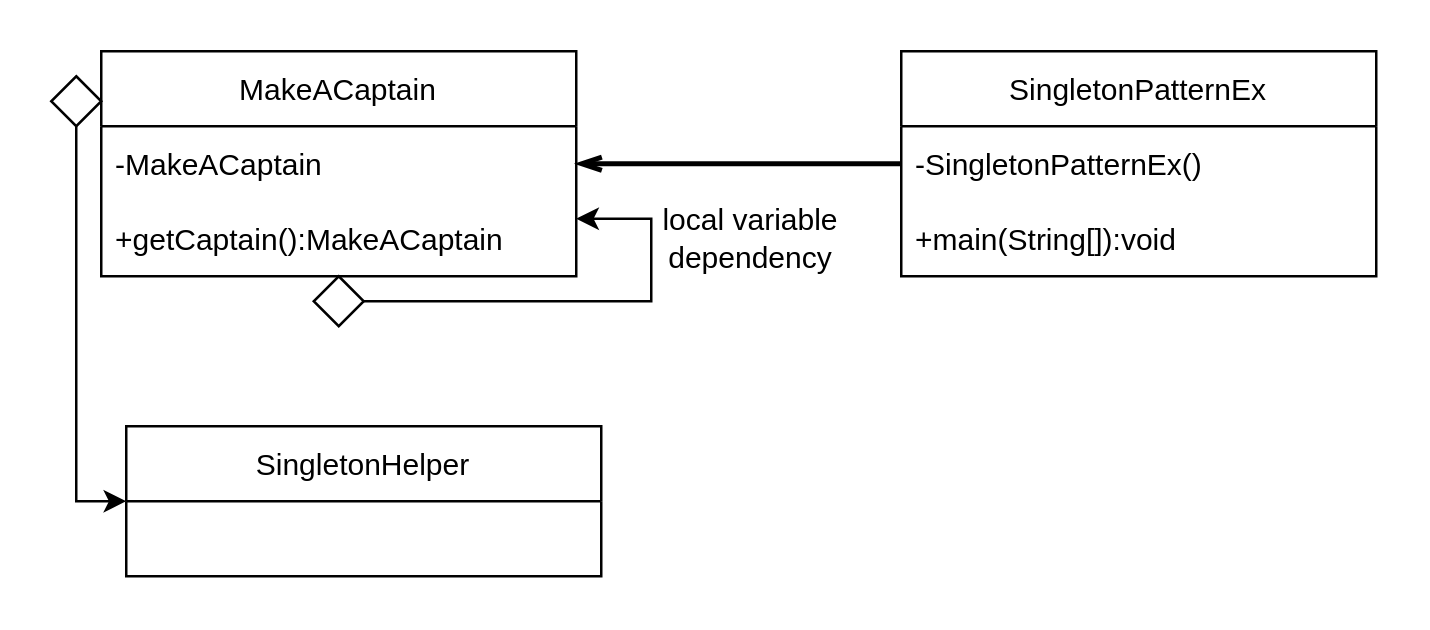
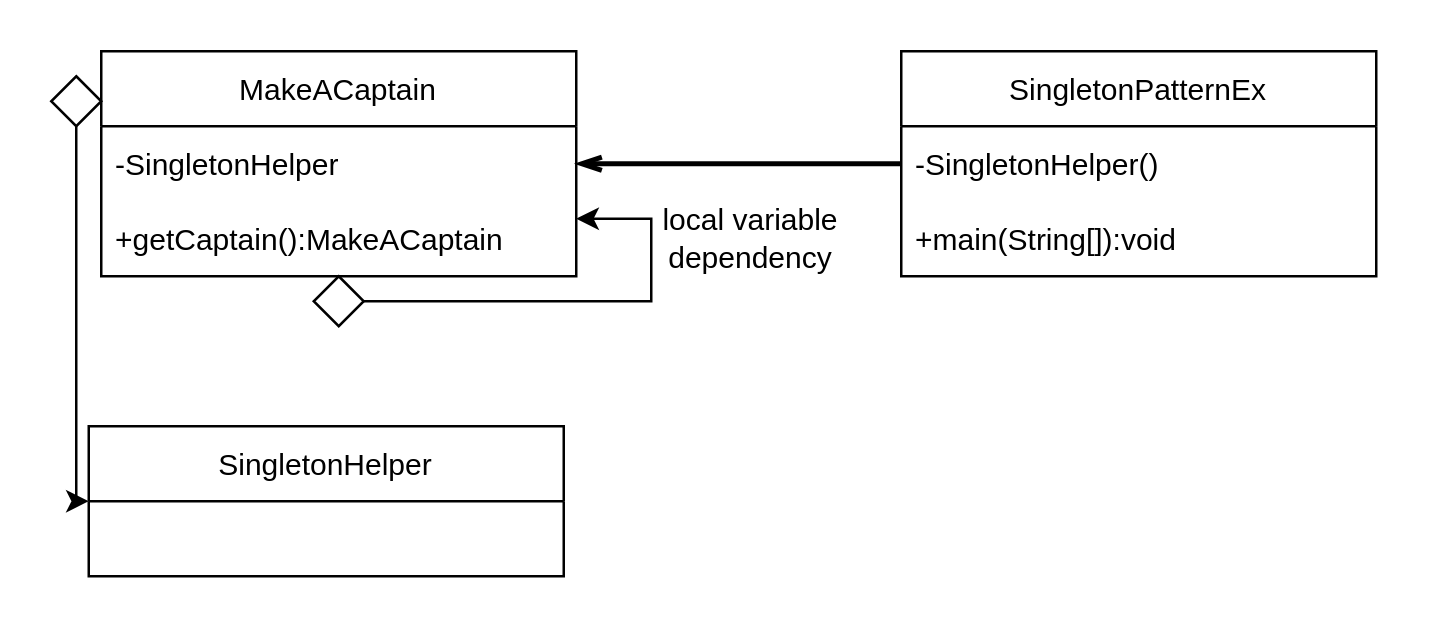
node "-MakeACaptain": label "-MakeACaptain" -> "-SingletonHelper"
node "-SingletonPatternEx()": label "-SingletonPatternEx()" -> "-SingletonHelper()"
node "SingletonHelper": moved (364, 501) -> (326, 501)
